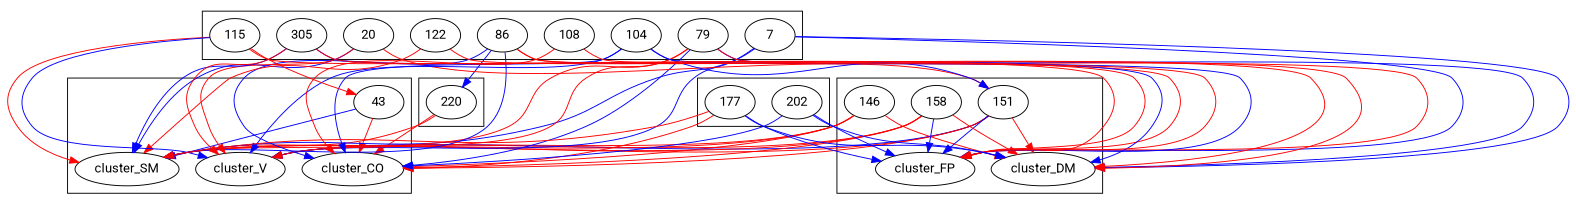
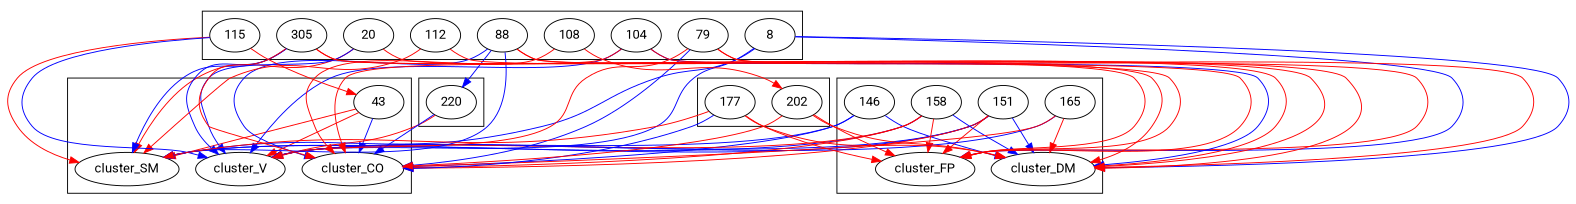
node "122": label "122" -> "112"
node "86": label "86" -> "88"
node "7": label "7" -> "8"
edge "115" -> "cluster_FP": removed
edge "305" -> "cluster_DM": color blue -> red
edge "104" -> "cluster_CO": color blue -> red
edge "79" -> "cluster_DM": color blue -> red
edge "104" -> "151": now "104" -> "cluster_DM"
edge "104" -> "cluster_FP": color blue -> red
edge "20" -> "151": now "20" -> "cluster_DM"
edge "108" -> "cluster_FP": now "108" -> "202"
edge "20" -> "cluster_V": color red -> blue
edge "20" -> "cluster_SM": color blue -> red
edge "305" -> "cluster_V": color red -> blue
node "165": added
edge "79" -> "cluster_SM": removed
edge "158" -> "cluster_FP": color blue -> red
edge "43" -> "cluster_SM": color blue -> red
edge "43" -> "cluster_V": added
edge "305" -> "cluster_CO": added
edge "43" -> "cluster_CO": color red -> blue
edge "151" -> "cluster_DM": color red -> blue
edge "220" -> "cluster_CO": color red -> blue
edge "151" -> "cluster_FP": color blue -> red
edge "158" -> "cluster_DM": color red -> blue
edge "202" -> "cluster_FP": color blue -> red
edge "146" -> "cluster_DM": color red -> blue
edge "177" -> "cluster_FP": color blue -> red
edge "202" -> "cluster_DM": color blue -> red
edge "220" -> "cluster_SM": now "220" -> "cluster_V"
edge "146" -> "cluster_V": color red -> blue
edge "177" -> "cluster_DM": color blue -> red
edge "146" -> "cluster_SM": removed
edge "158" -> "cluster_SM": color red -> blue
edge "151" -> "cluster_SM": color red -> blue
edge "202" -> "cluster_CO": color blue -> red
edge "146" -> "cluster_CO": color red -> blue
edge "177" -> "cluster_CO": color red -> blue
